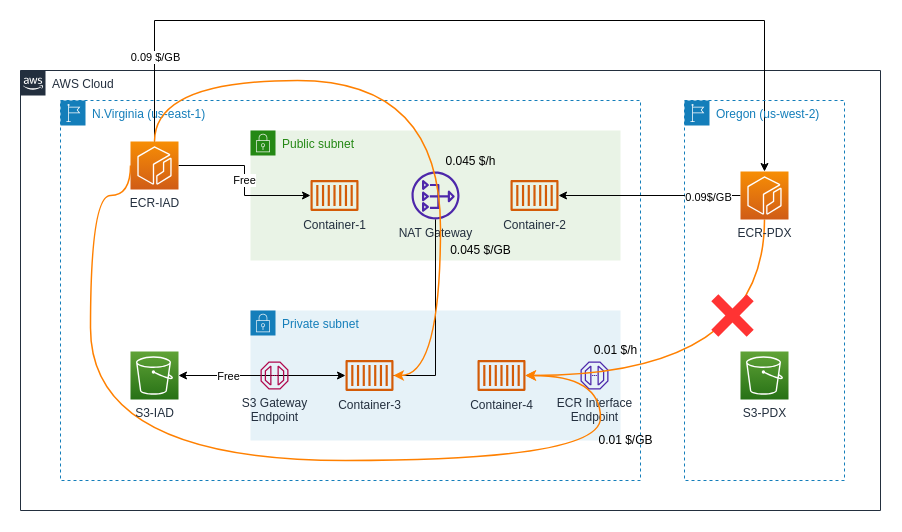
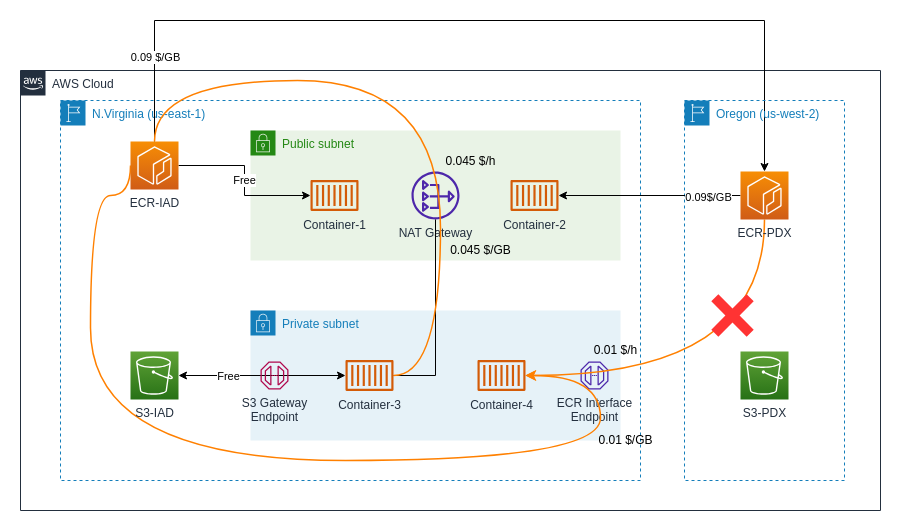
edge "ECR-IAD" -> "Container-3": arrowhead classic -> none
